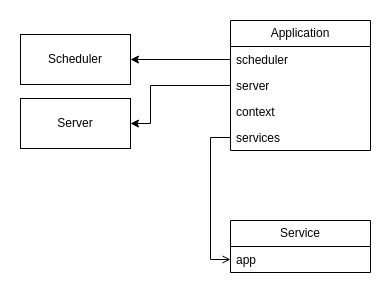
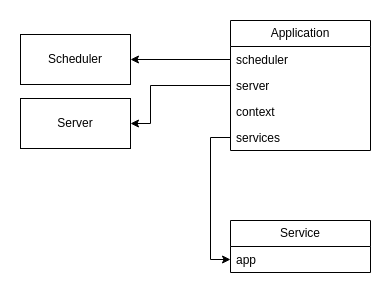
edge "services" -> "app": arrowhead open -> classic
